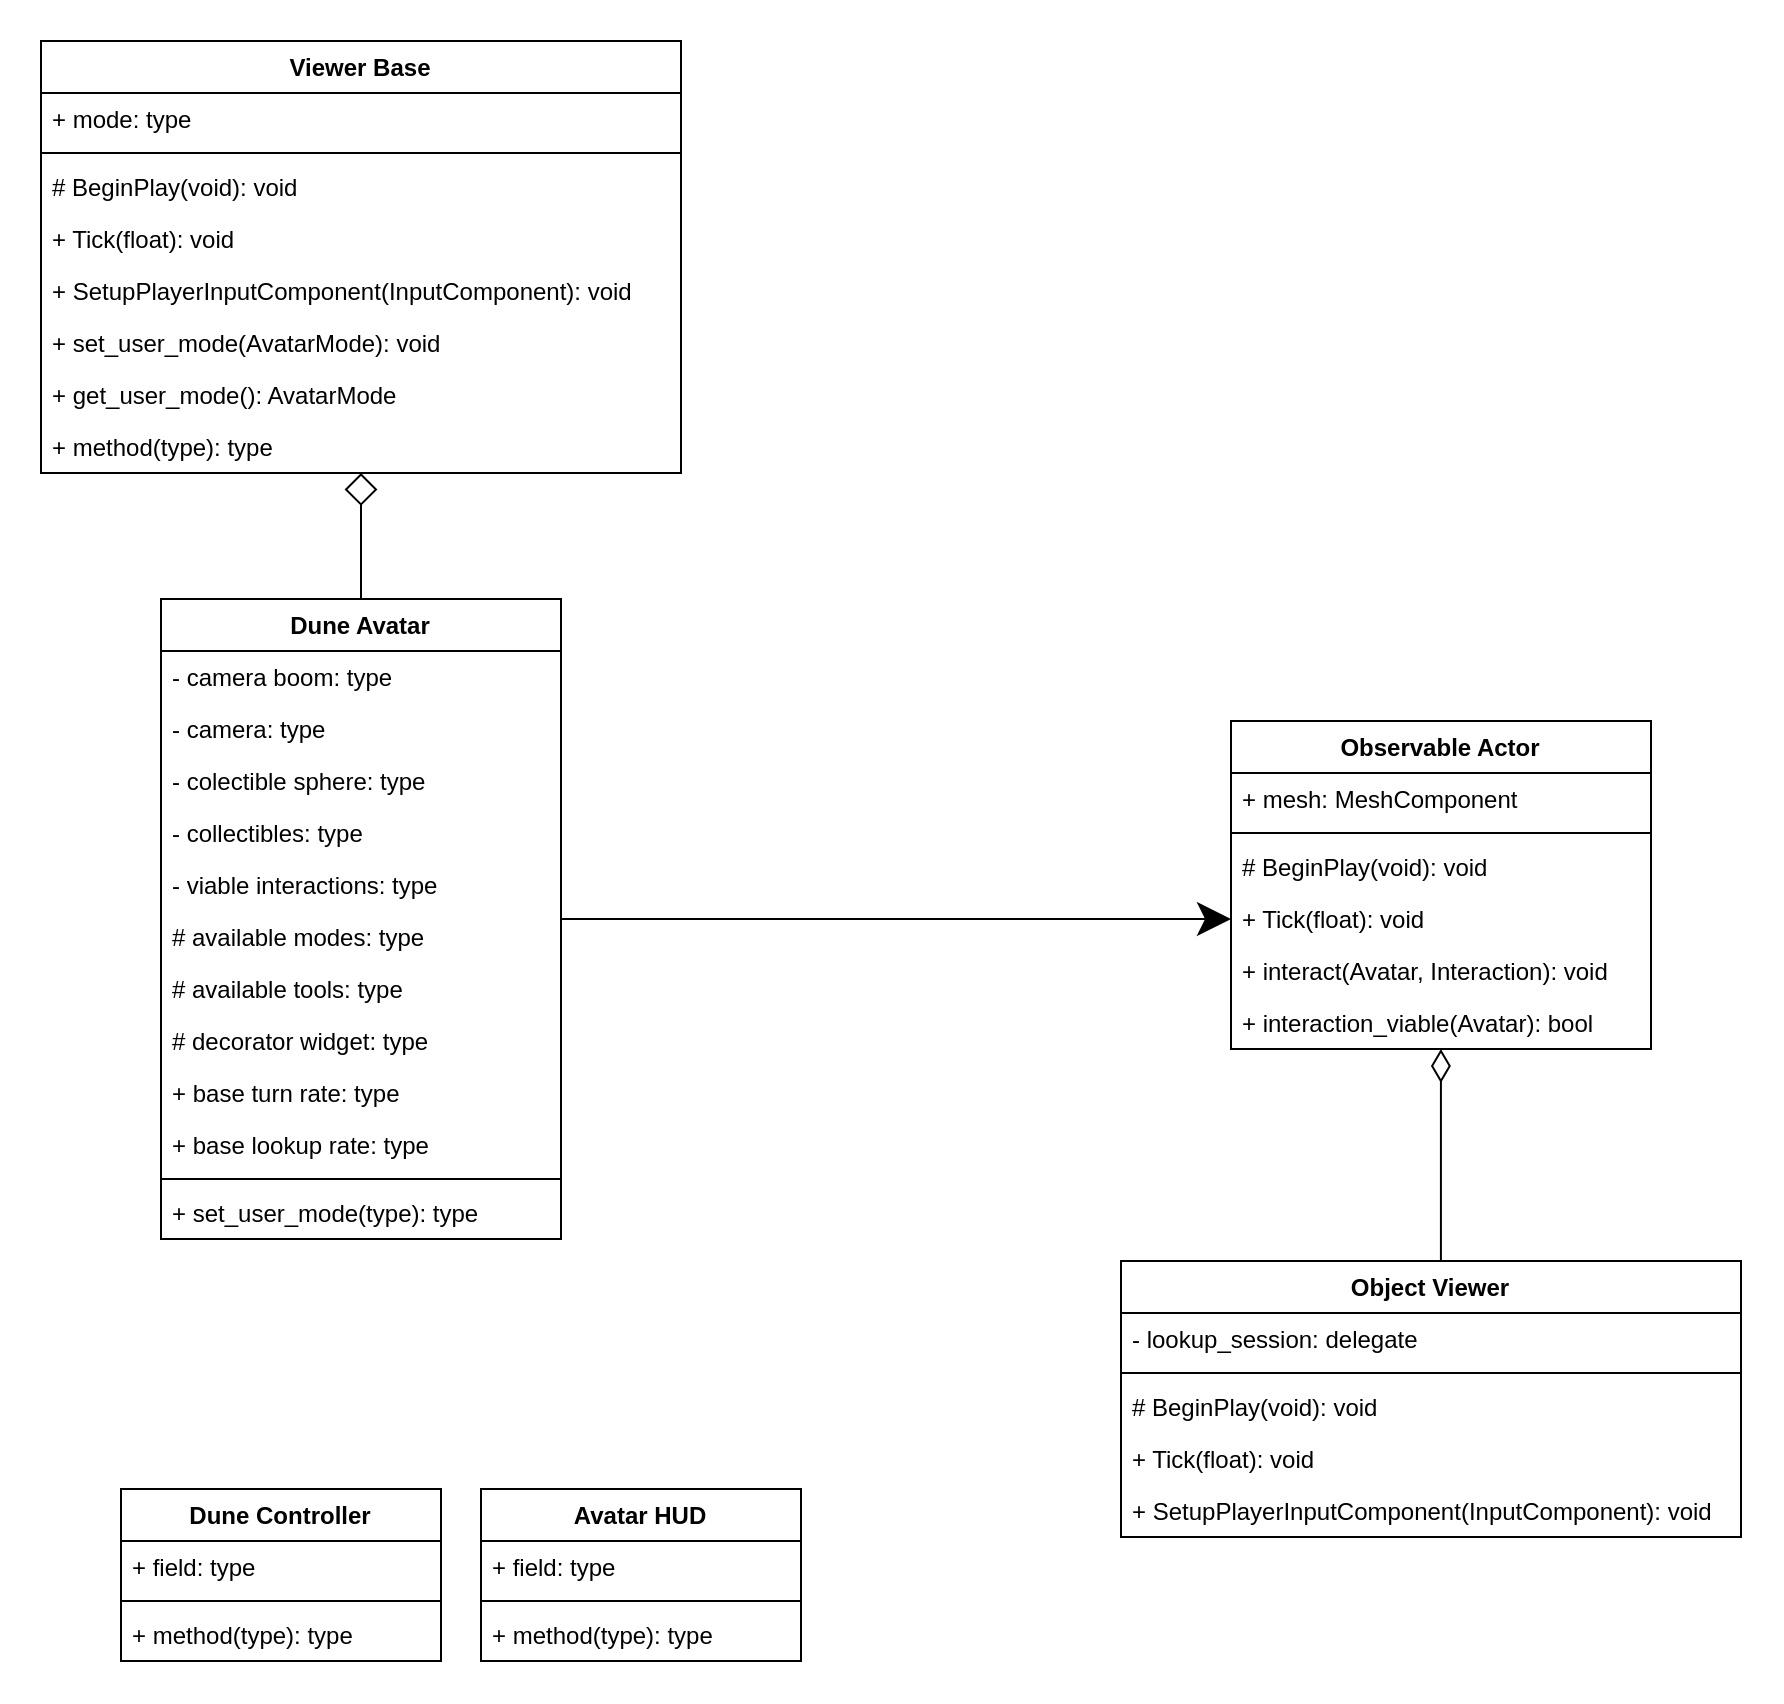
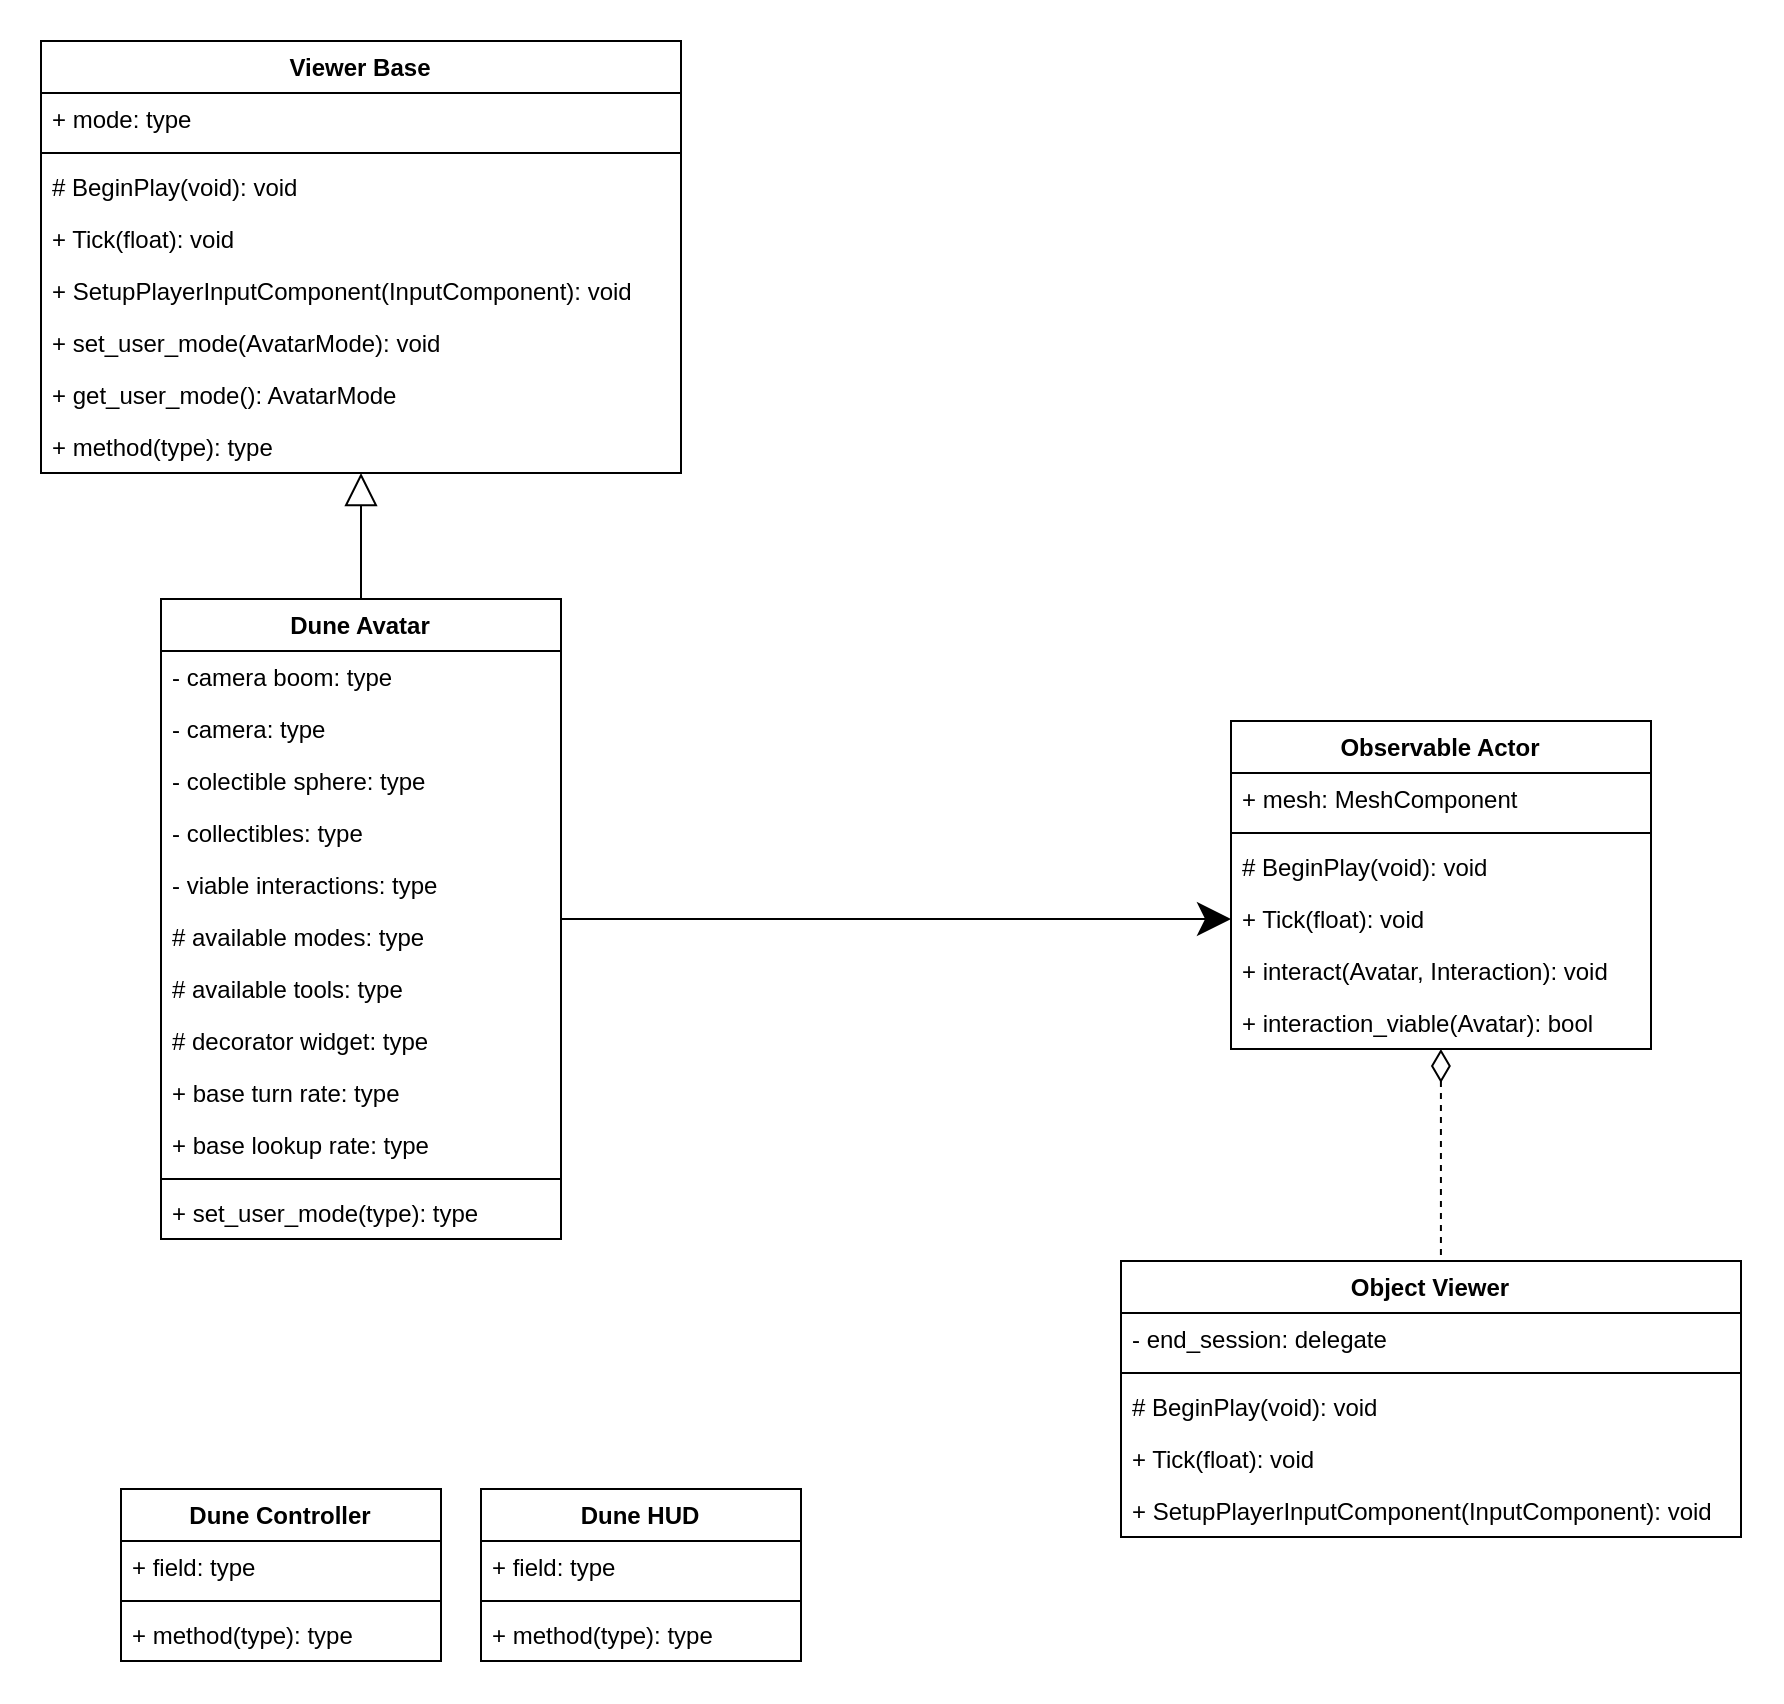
edge "Dune Avatar" -> "Viewer Base": arrowhead diamond -> block
edge "Object Viewer" -> "Observable Actor": style solid -> dashed
node "- lookup_session: delegate": label "- lookup_session: delegate" -> "- end_session: delegate"
node "Avatar HUD": label "Avatar HUD" -> "Dune HUD"
